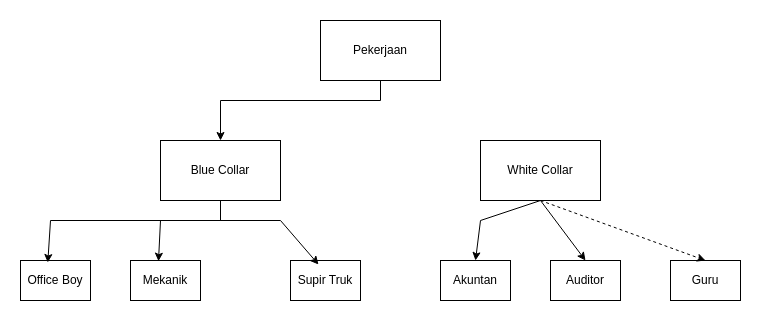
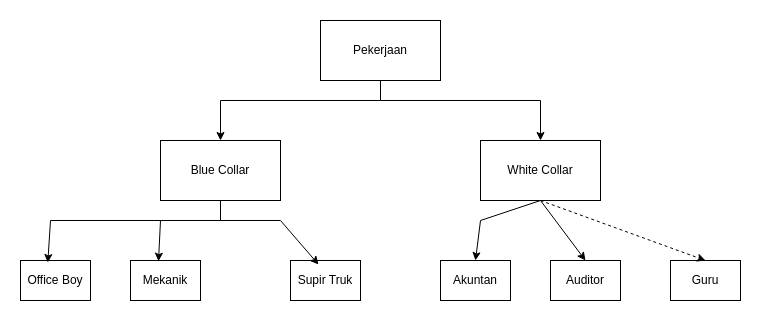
edge "Pekerjaan" -> "White Collar": added
